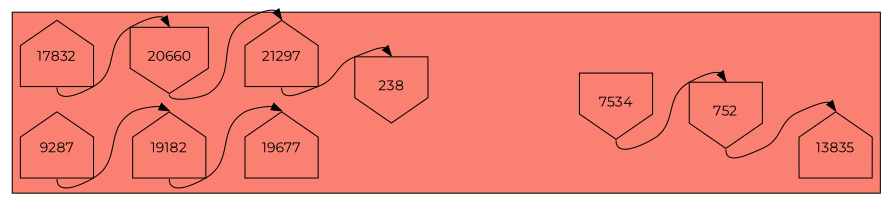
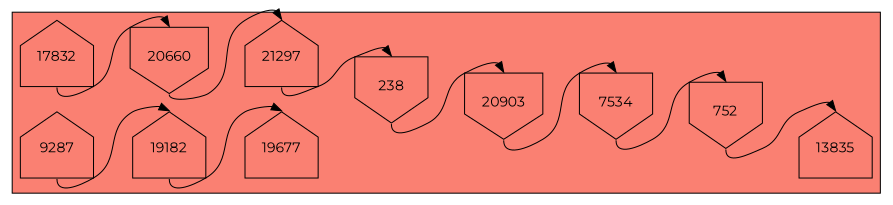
node "20903": added
